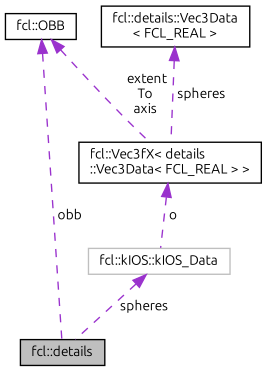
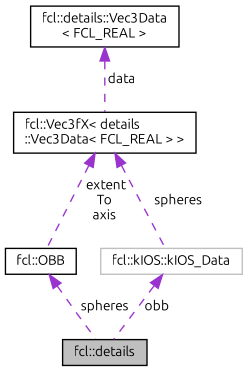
edge "fcl::Vec3fX< details ::Vec3Data< FCL_REAL > >" -> "fcl::details::Vec3Data < FCL_REAL >": label " spheres" -> " data"
edge "fcl::Vec3fX< details ::Vec3Data< FCL_REAL > >" -> "fcl::OBB": reversed
edge "fcl::details" -> "fcl::OBB": label " obb" -> " spheres"
edge "fcl::kIOS::kIOS_Data" -> "fcl::Vec3fX< details ::Vec3Data< FCL_REAL > >": label " o" -> " spheres"
edge "fcl::details" -> "fcl::kIOS::kIOS_Data": label " spheres" -> " obb"
